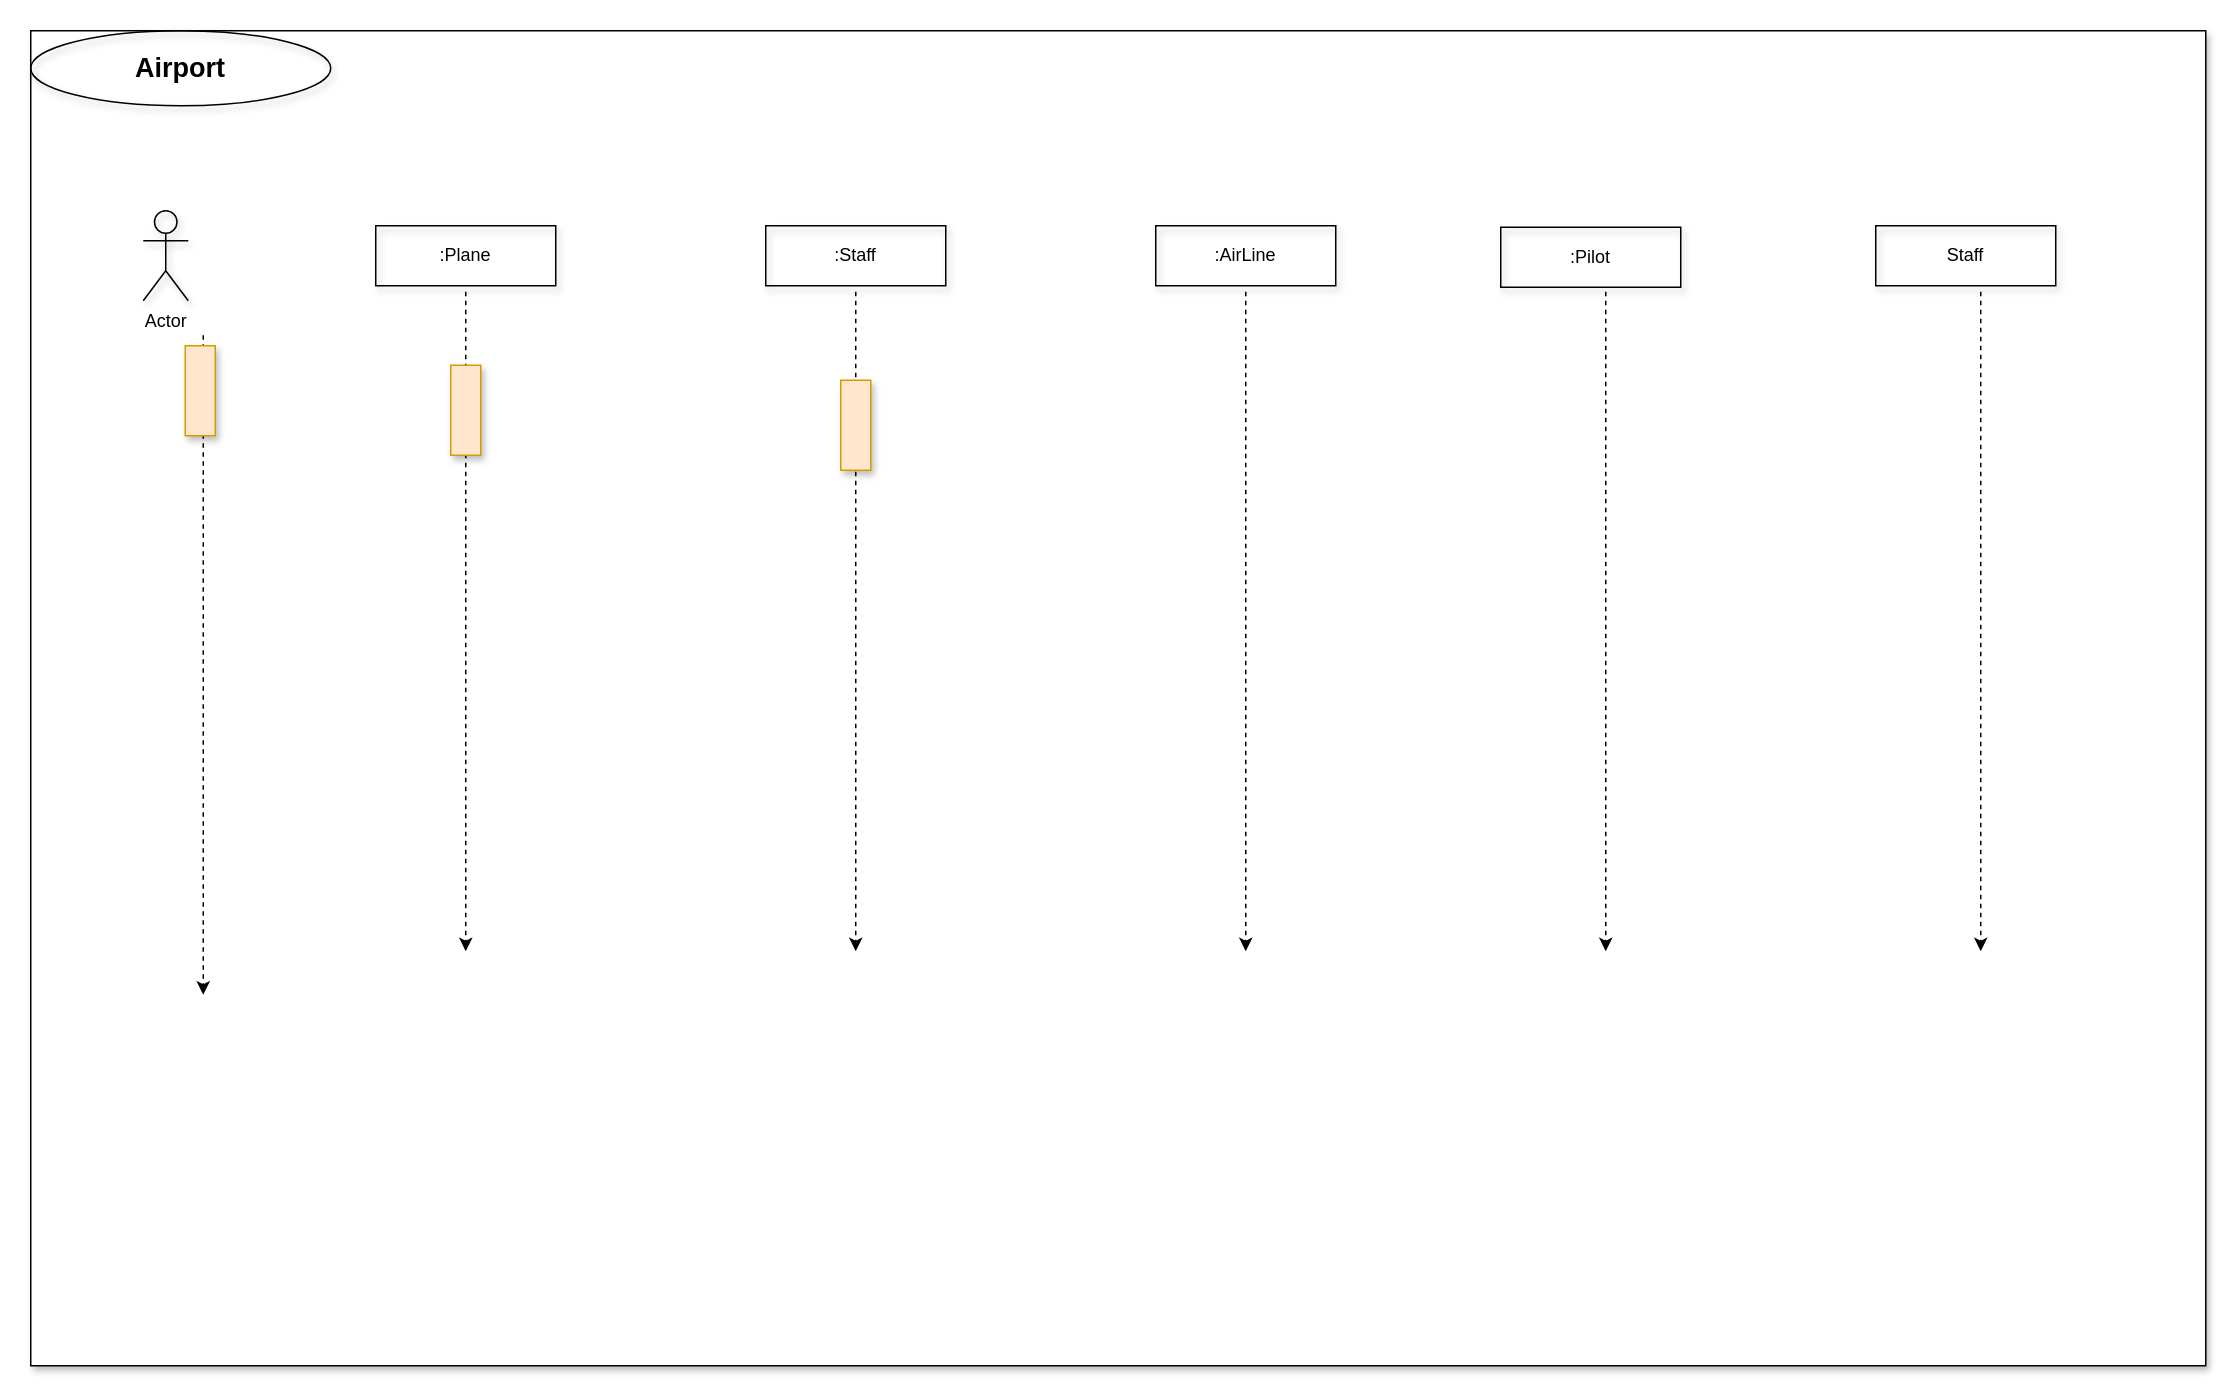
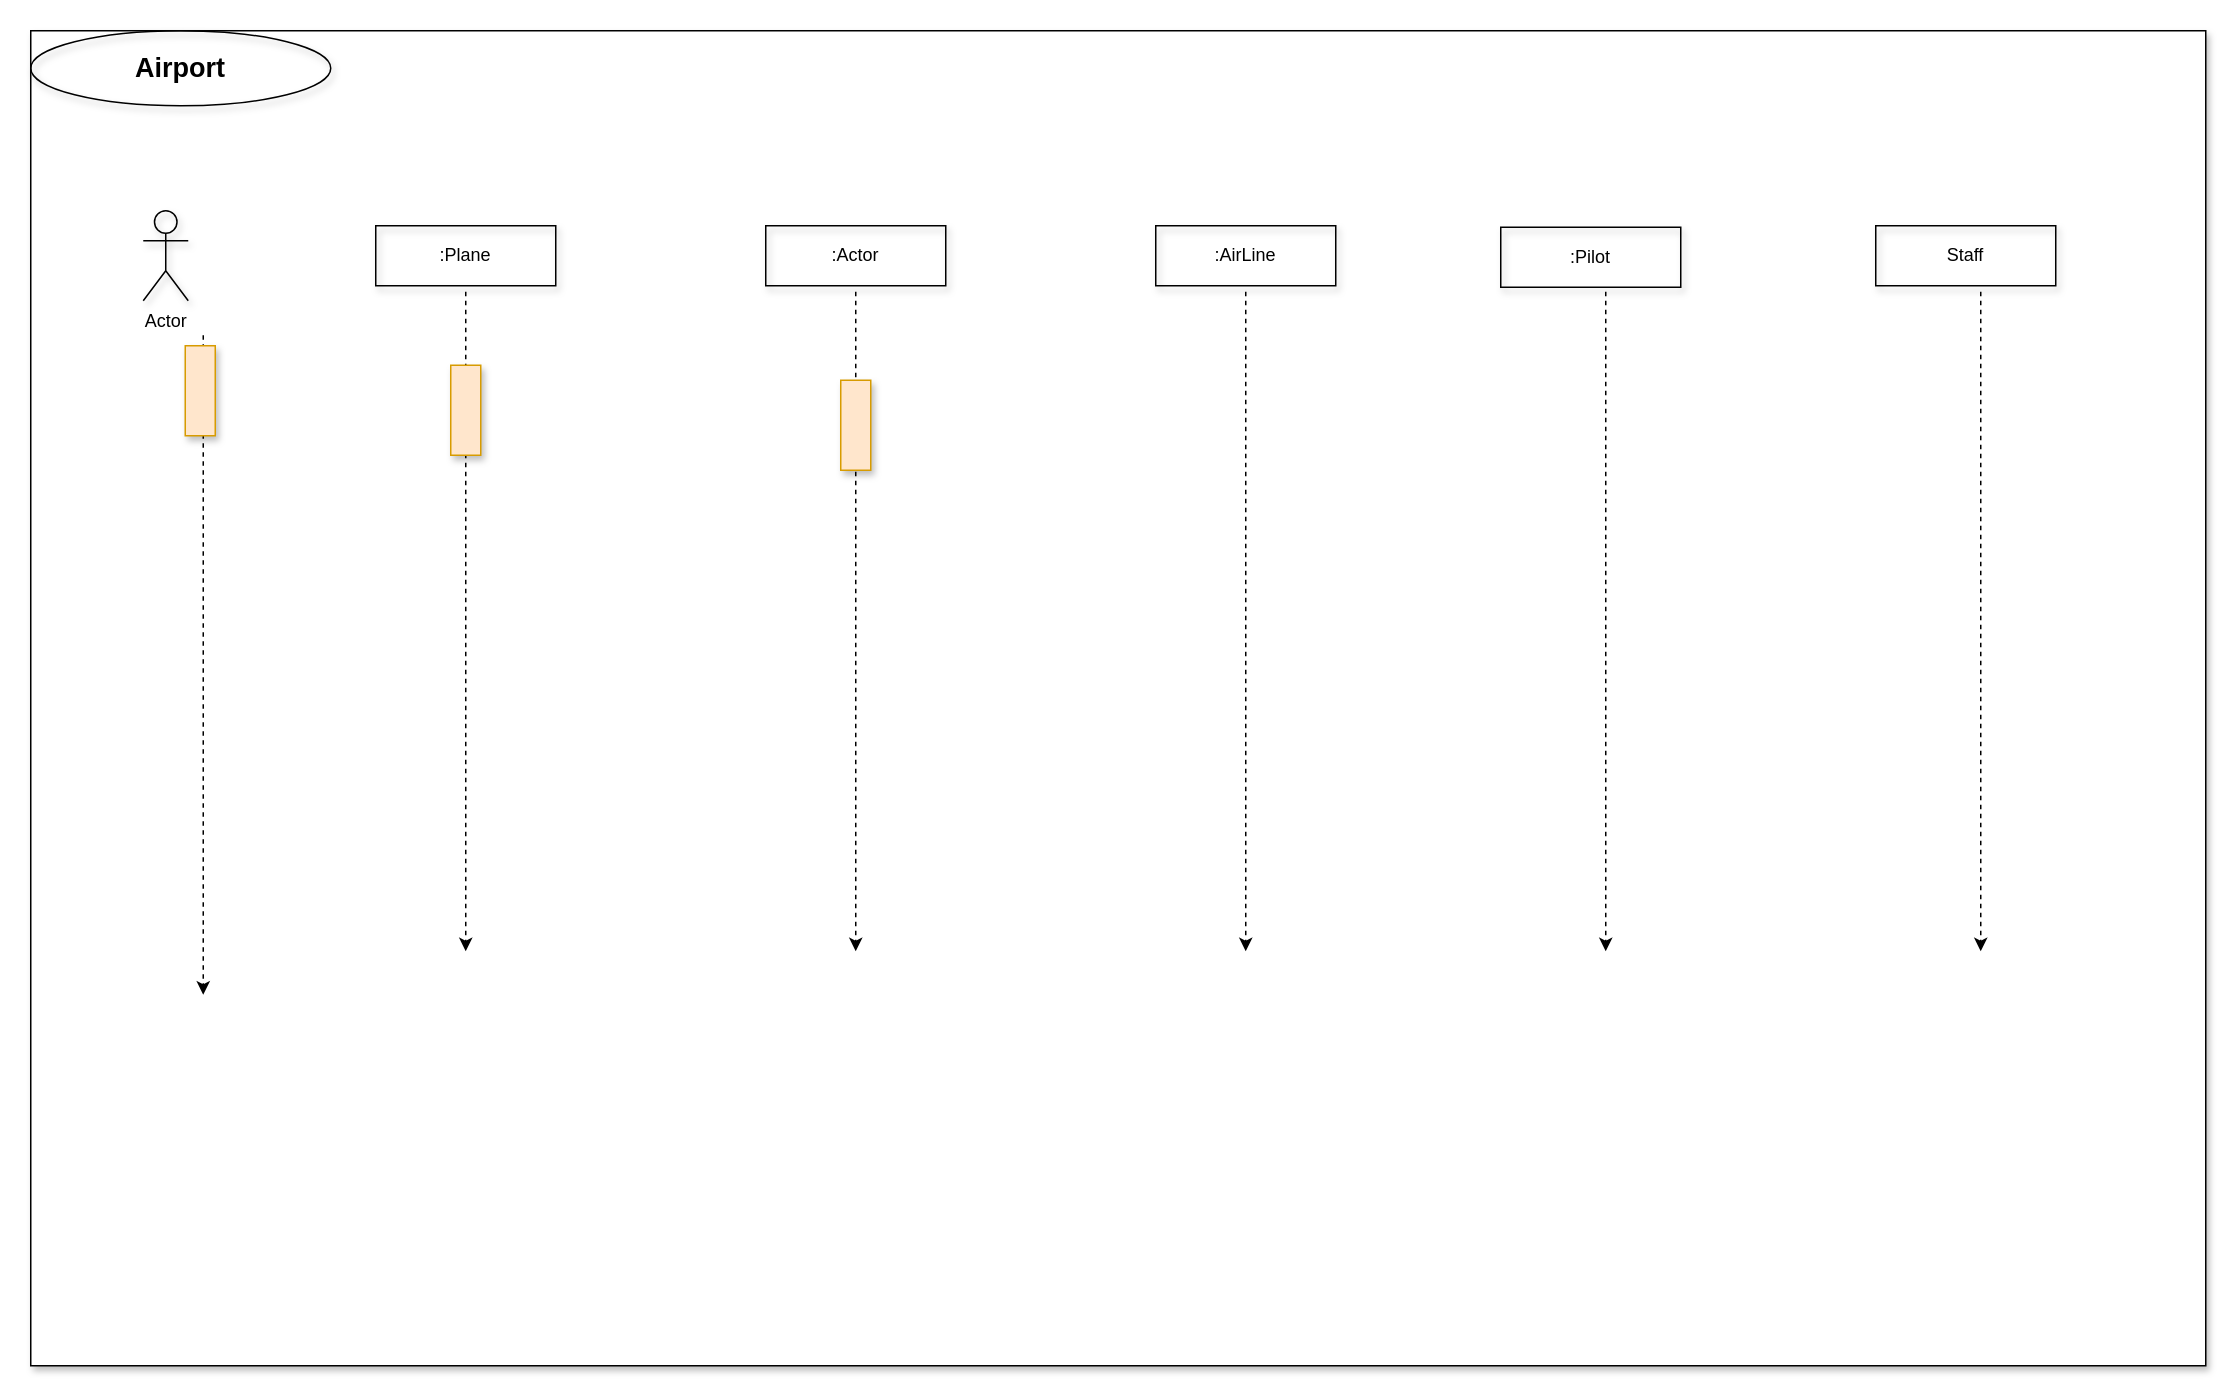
node ":Staff": label ":Staff" -> ":Actor"
